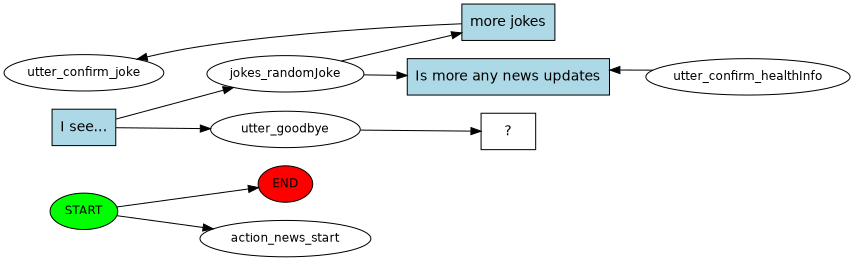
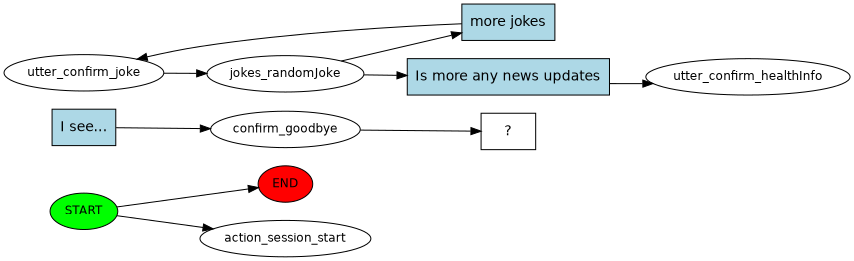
edge "utter_confirm_healthInfo" -> "Is more any news updates": reversed
edge "I see..." -> "jokes_randomJoke": now "utter_confirm_joke" -> "jokes_randomJoke"
node "utter_goodbye": label "utter_goodbye" -> "confirm_goodbye"
node "action_news_start": label "action_news_start" -> "action_session_start"
